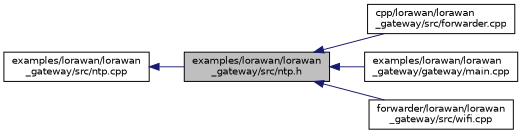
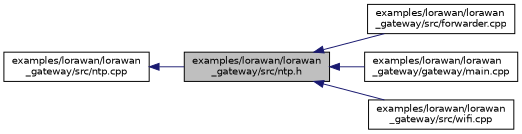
node "cpp/lorawan/lorawan _gateway/src/forwarder.cpp": label "cpp/lorawan/lorawan _gateway/src/forwarder.cpp" -> "examples/lorawan/lorawan _gateway/src/forwarder.cpp"
node "forwarder/lorawan/lorawan _gateway/src/wifi.cpp": label "forwarder/lorawan/lorawan _gateway/src/wifi.cpp" -> "examples/lorawan/lorawan _gateway/src/wifi.cpp"
